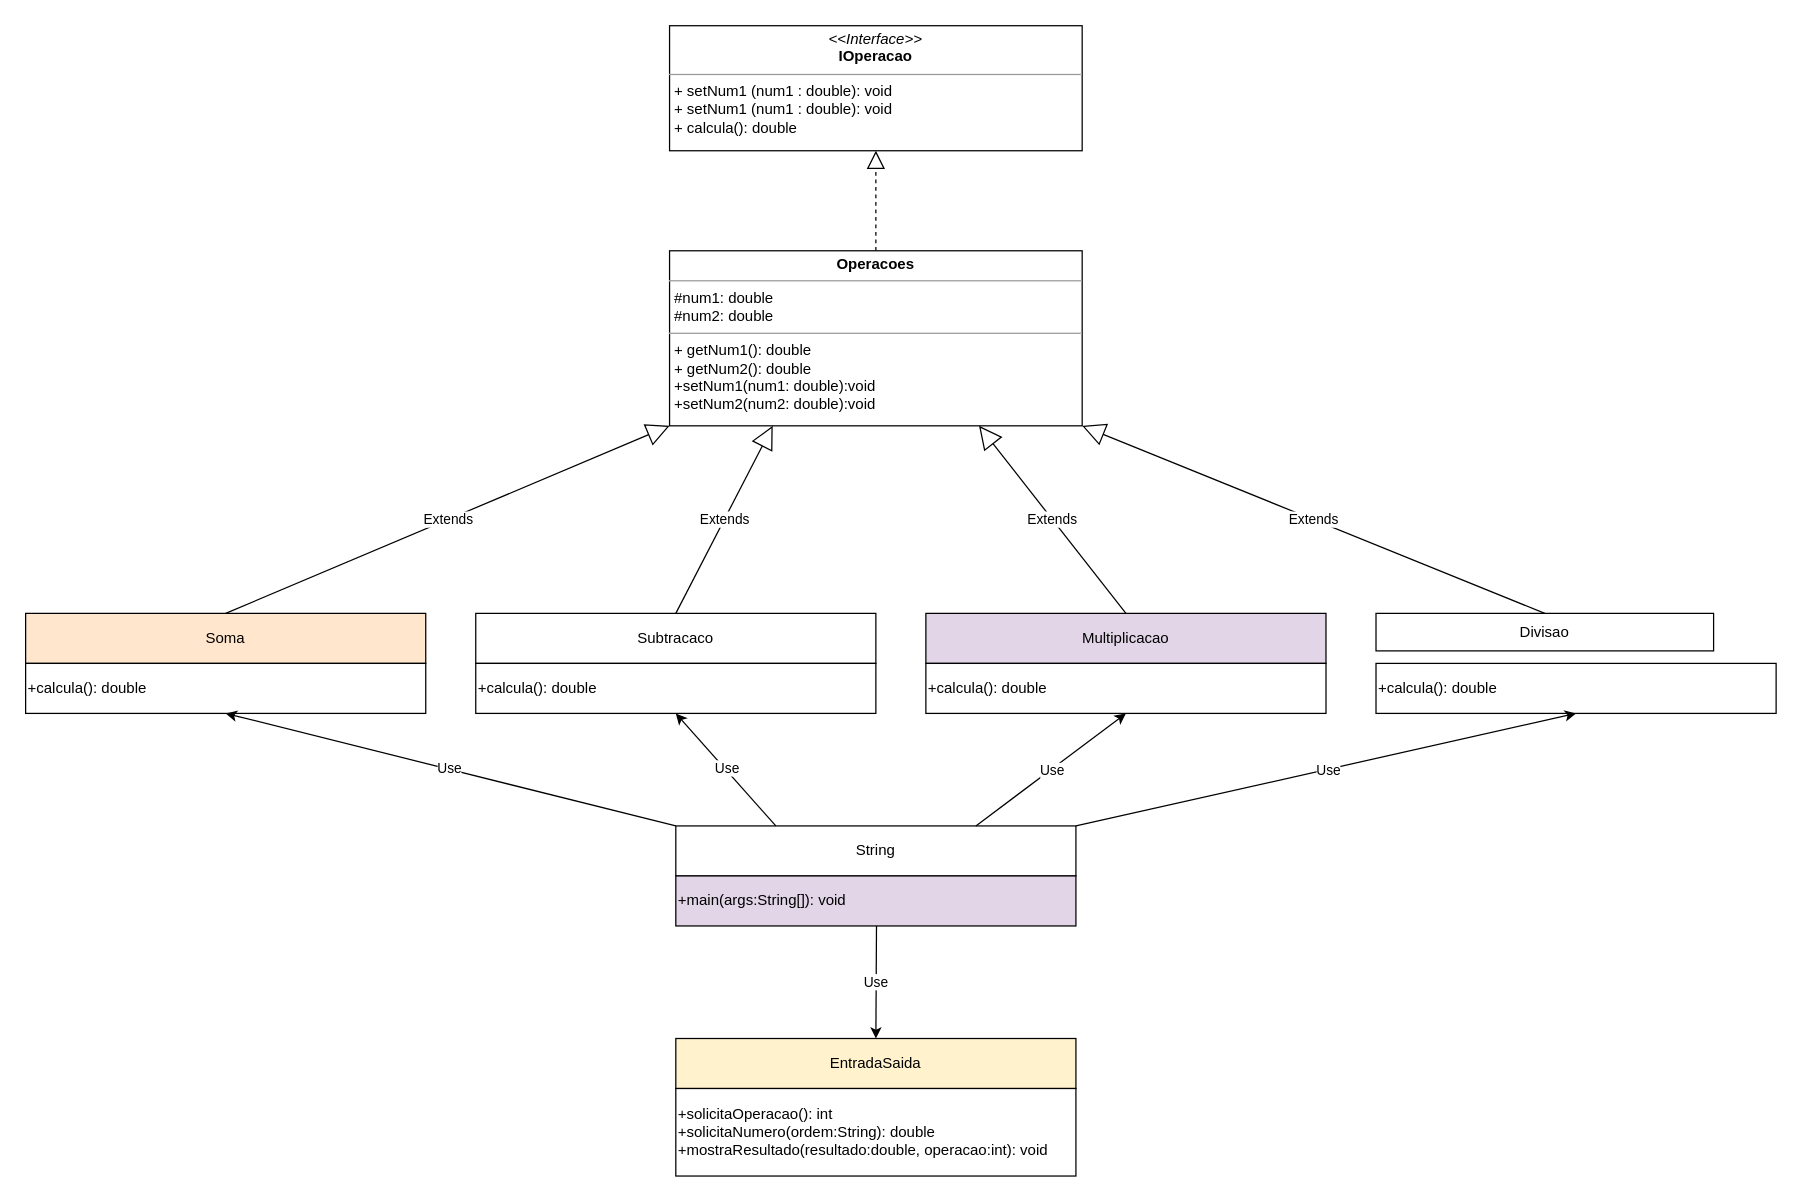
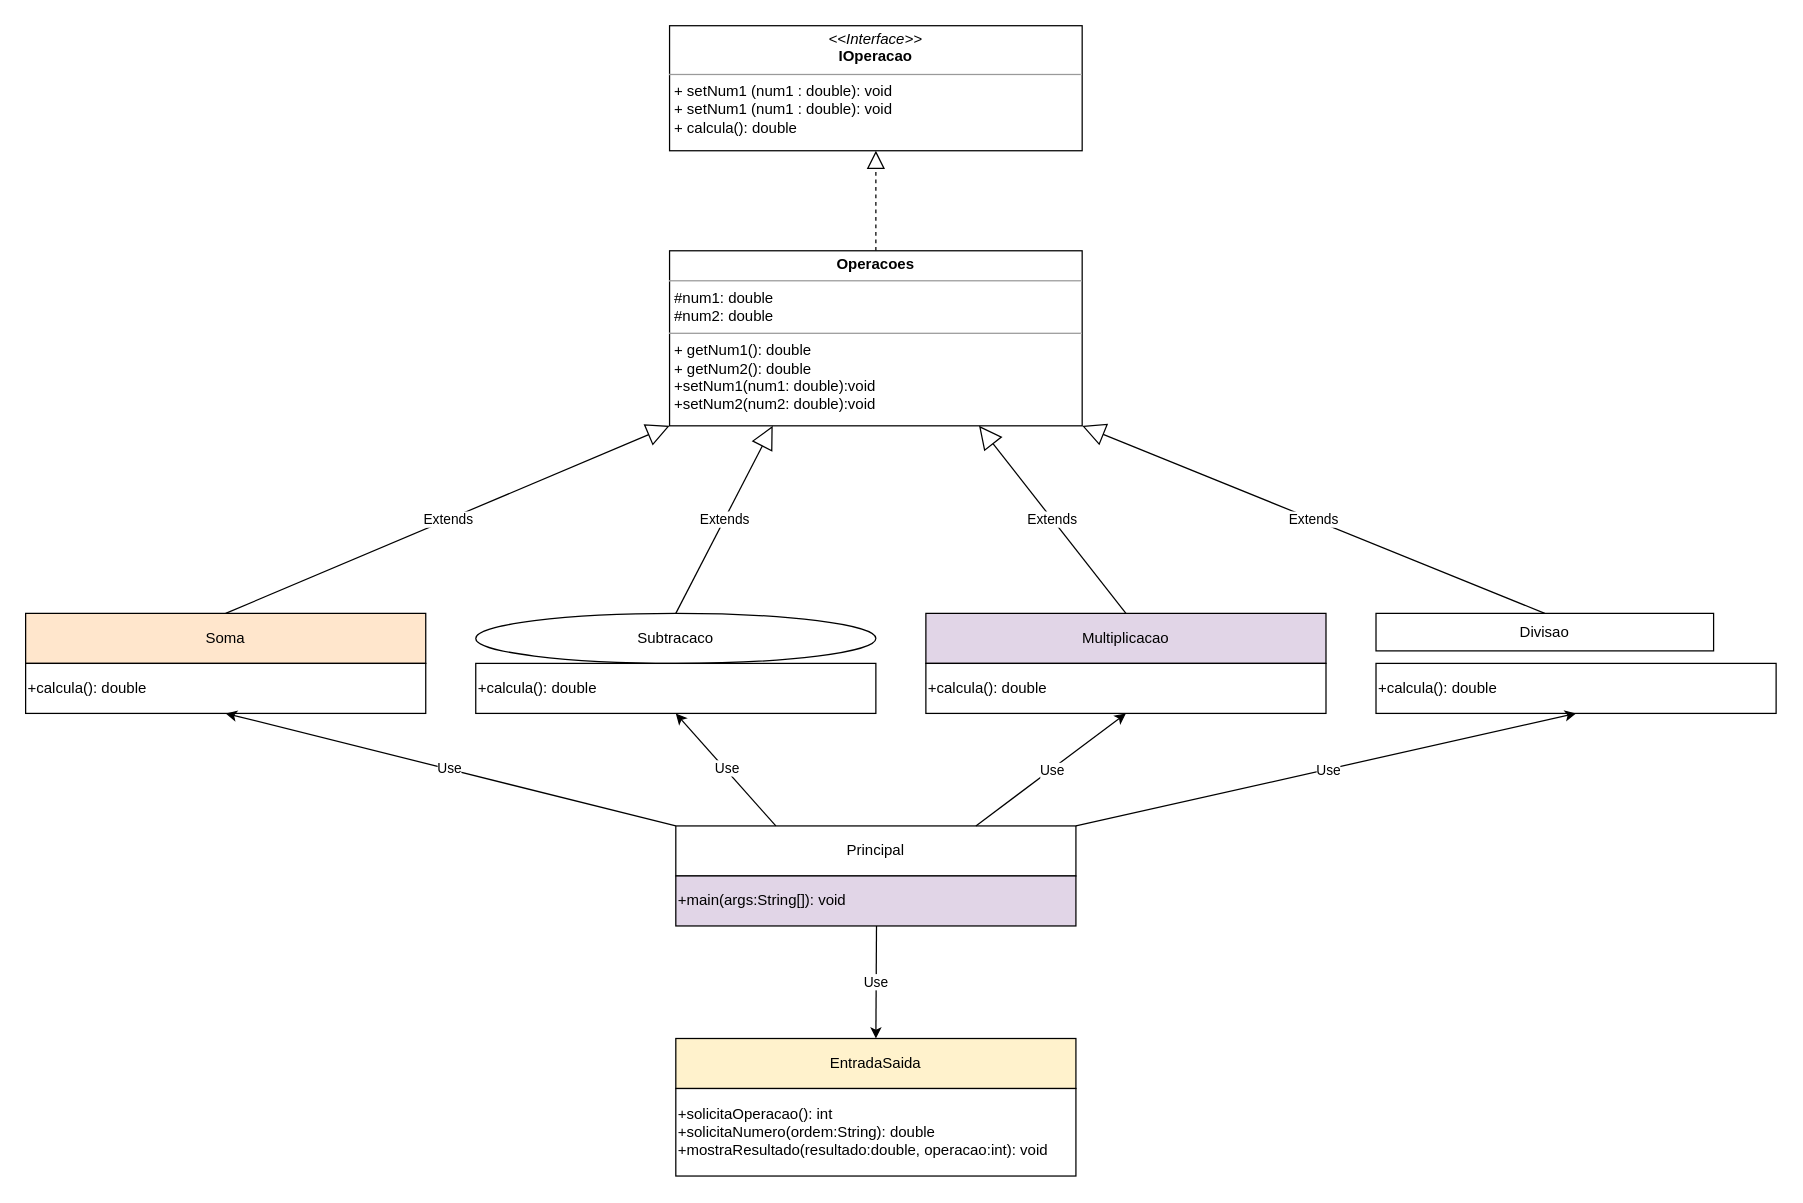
node "Subtracaco": shape rectangle -> ellipse
node "String": label "String" -> "Principal"
